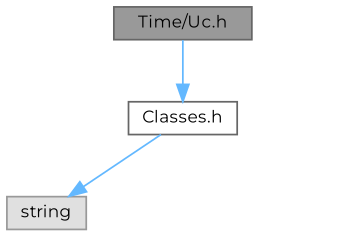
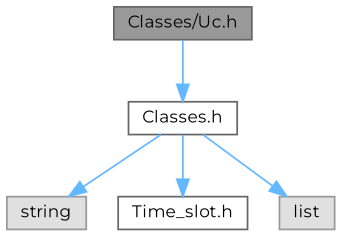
node "Time/Uc.h": label "Time/Uc.h" -> "Classes/Uc.h"
node "Time_slot.h": added
node "list": added
